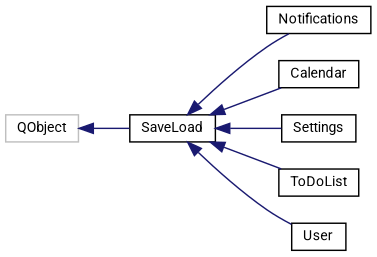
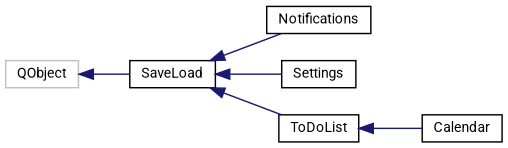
edge "Calendar" -> "SaveLoad": now "Calendar" -> "ToDoList"
node "User": removed
